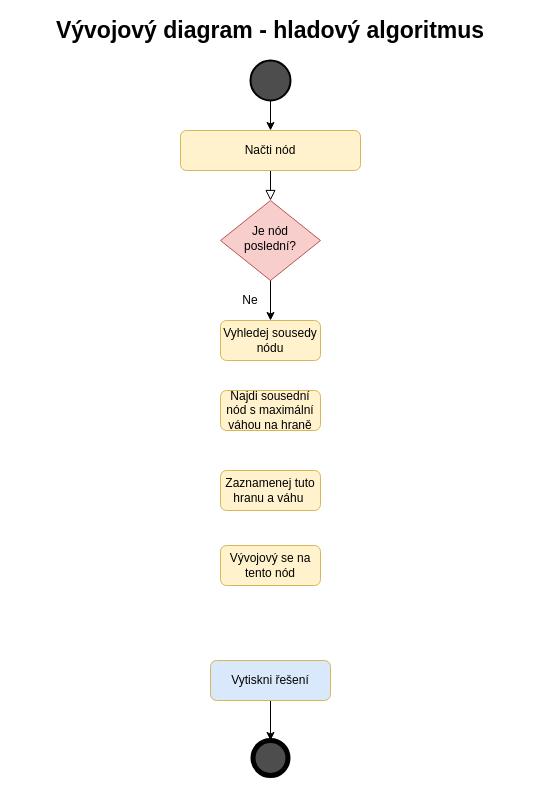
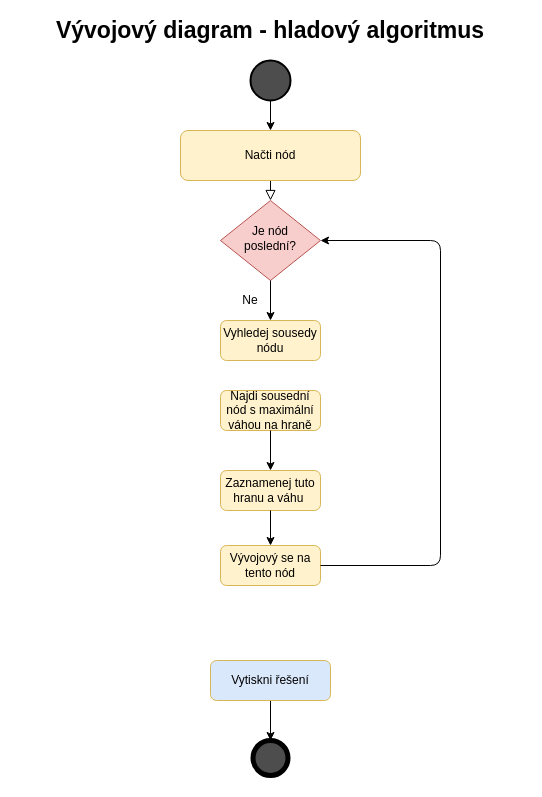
node "Načti nód": size 180x40 -> 180x50
edge "Vývojový se na tento nód" -> "Je nód poslední?": added
edge "Najdi sousední nód s maximální váhou na hraně" -> "Zaznamenej tuto hranu a váhu": added
edge "Zaznamenej tuto hranu a váhu" -> "Vývojový se na tento nód": added
